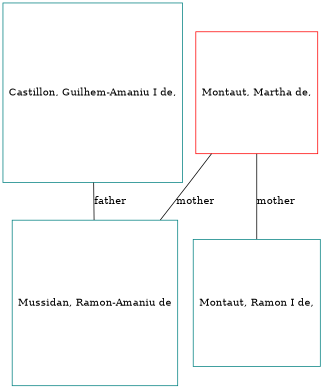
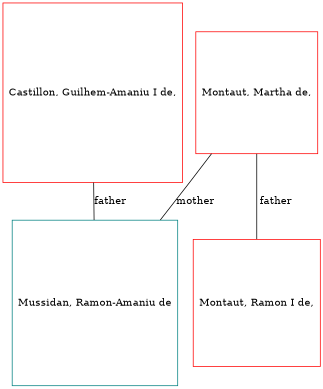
node "Castillon, Guilhem-Amaniu I de,": color teal -> red
edge "Montaut, Martha de," -- "Montaut, Ramon I de,": label "mother" -> "father"
node "Montaut, Ramon I de,": color teal -> red
